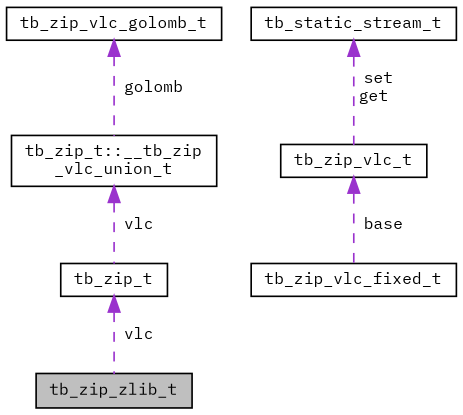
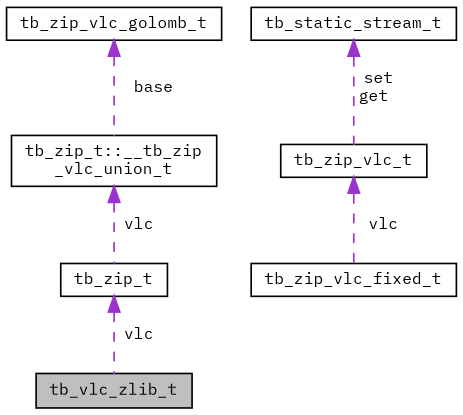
edge "tb_zip_t::__tb_zip _vlc_union_t" -> "tb_zip_vlc_golomb_t": label " golomb" -> " base"
edge "tb_zip_vlc_fixed_t" -> "tb_zip_vlc_t": label " base" -> " vlc"
node "tb_zip_zlib_t": label "tb_zip_zlib_t" -> "tb_vlc_zlib_t"
